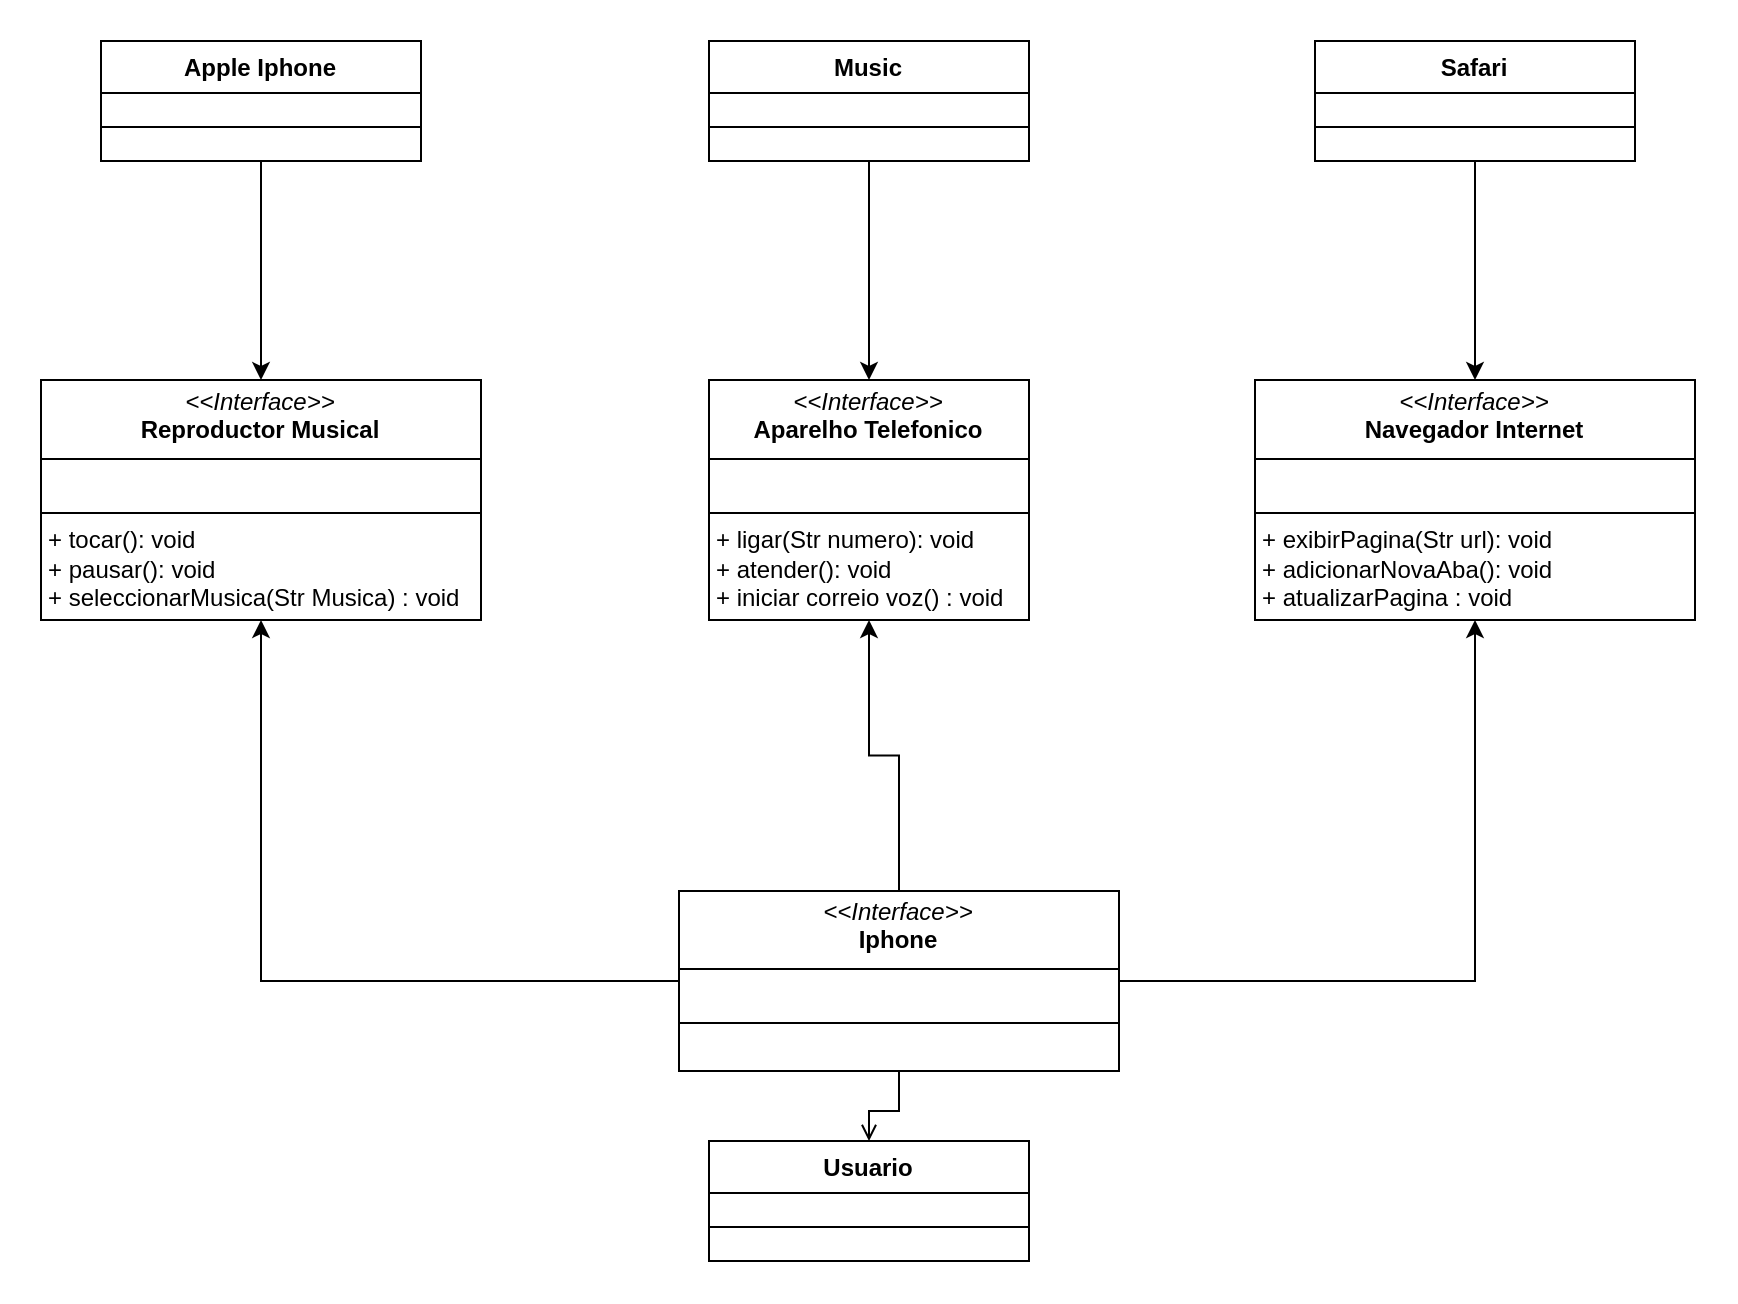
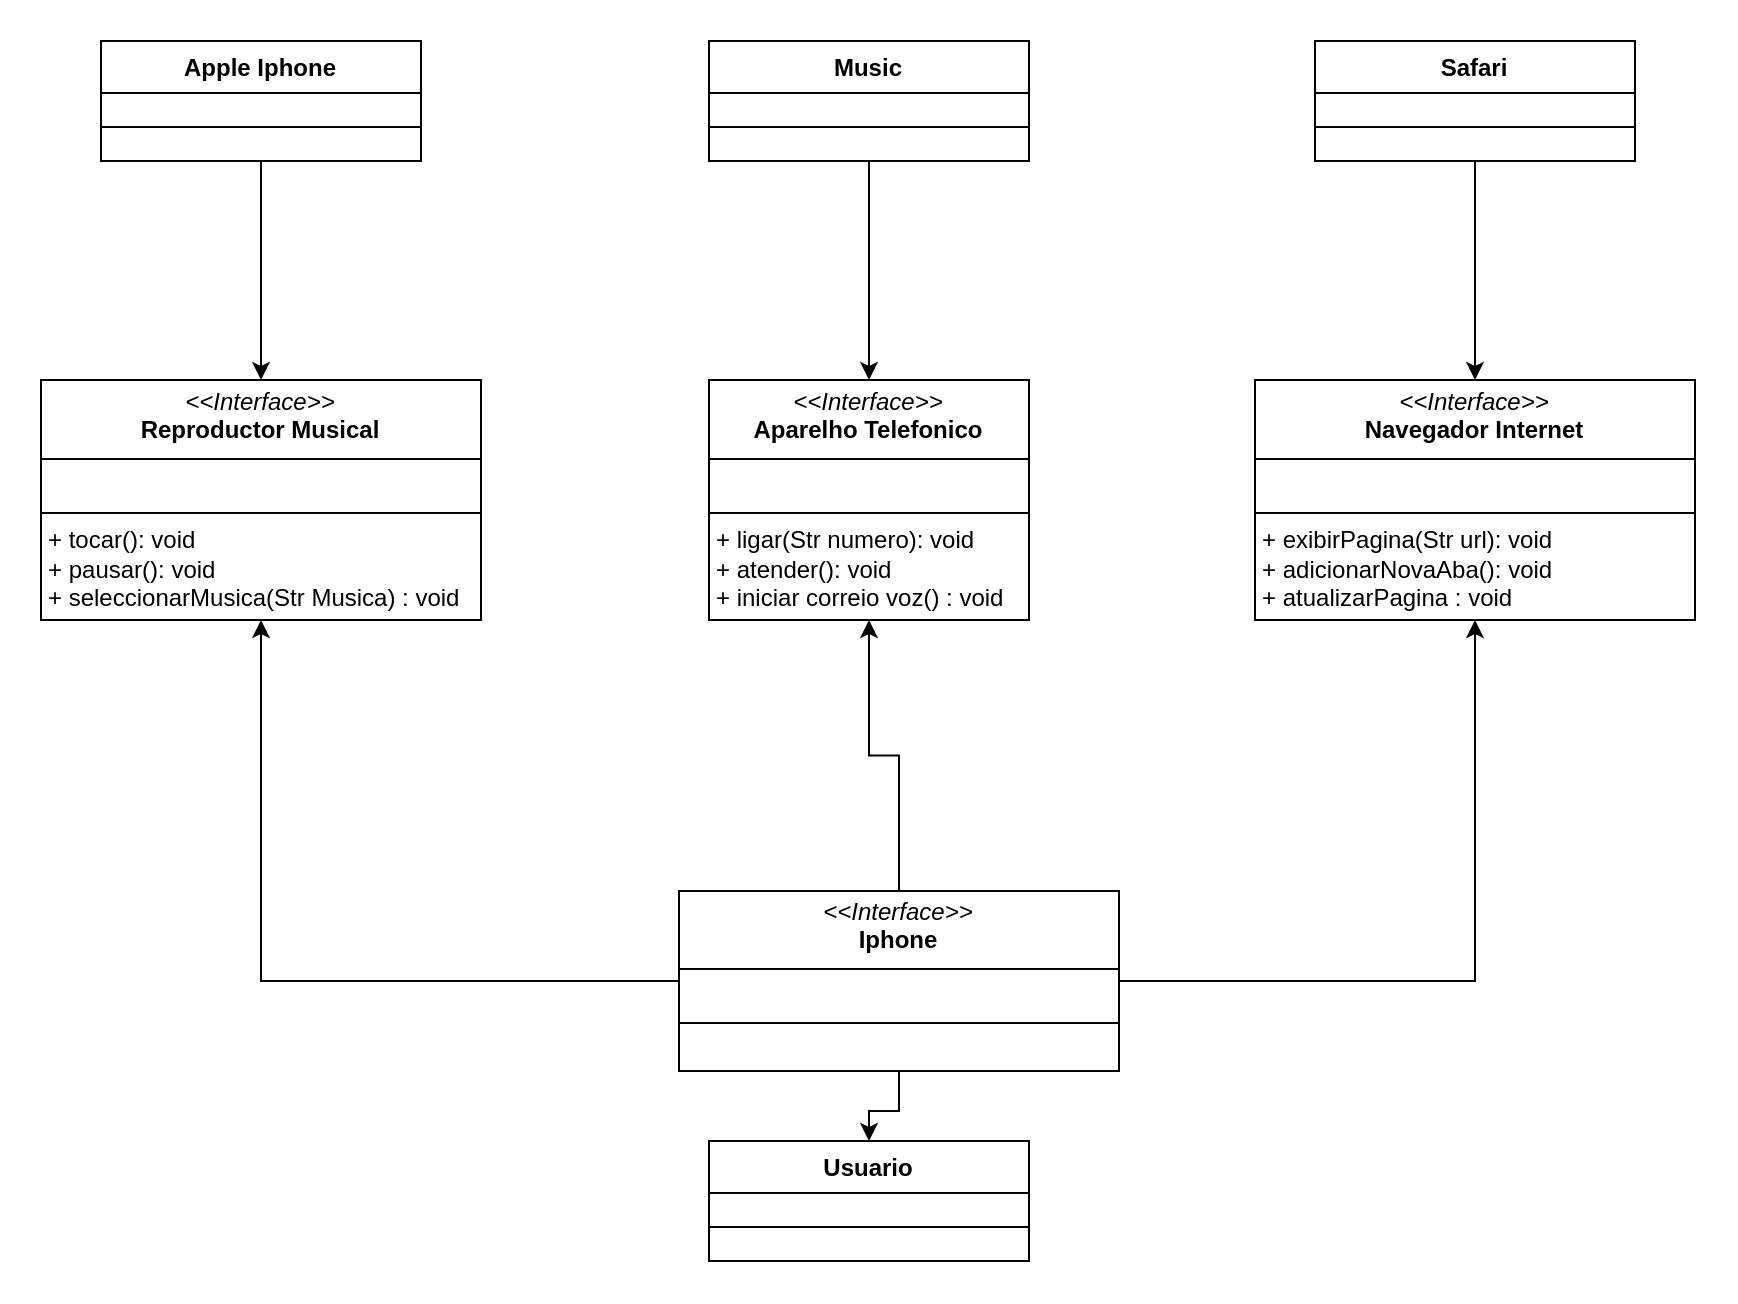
edge "<<Interface>> Iphone" -> "Usuario": arrowhead open -> classic
